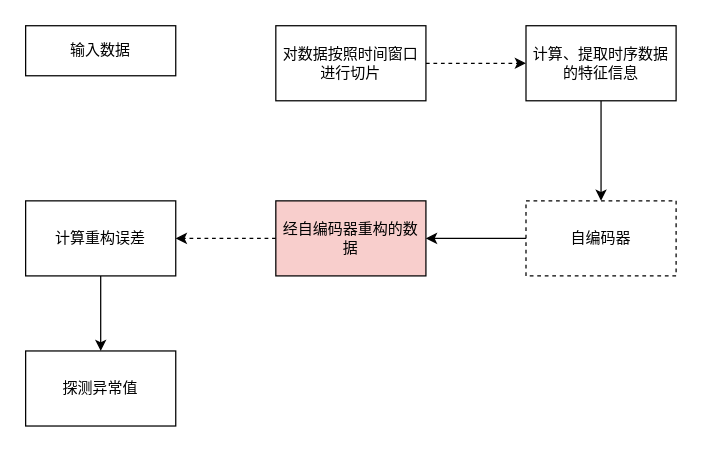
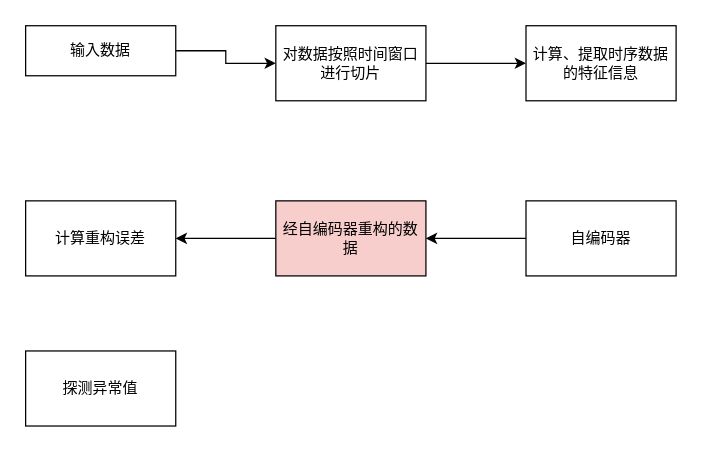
edge "输入数据" -> "对数据按照时间窗口进行切片": added
edge "对数据按照时间窗口进行切片" -> "计算、提取时序数据的特征信息": style dashed -> solid
edge "计算、提取时序数据的特征信息" -> "自编码器": removed
edge "经自编码器重构的数据" -> "计算重构误差": style dashed -> solid
node "自编码器": style dashed -> solid
edge "计算重构误差" -> "探测异常值": removed
